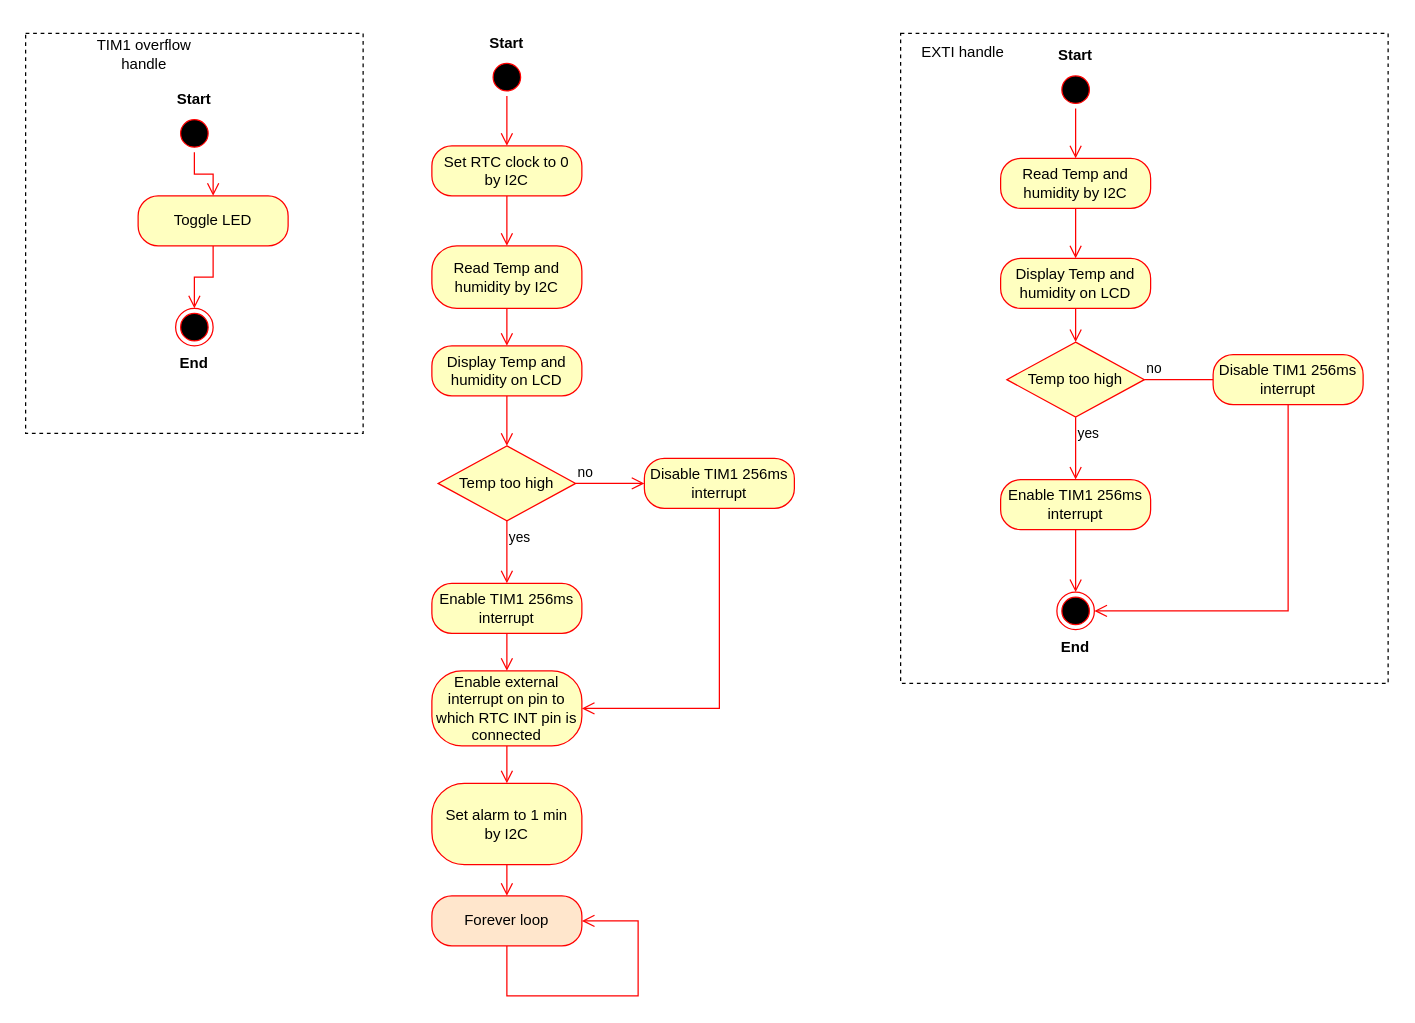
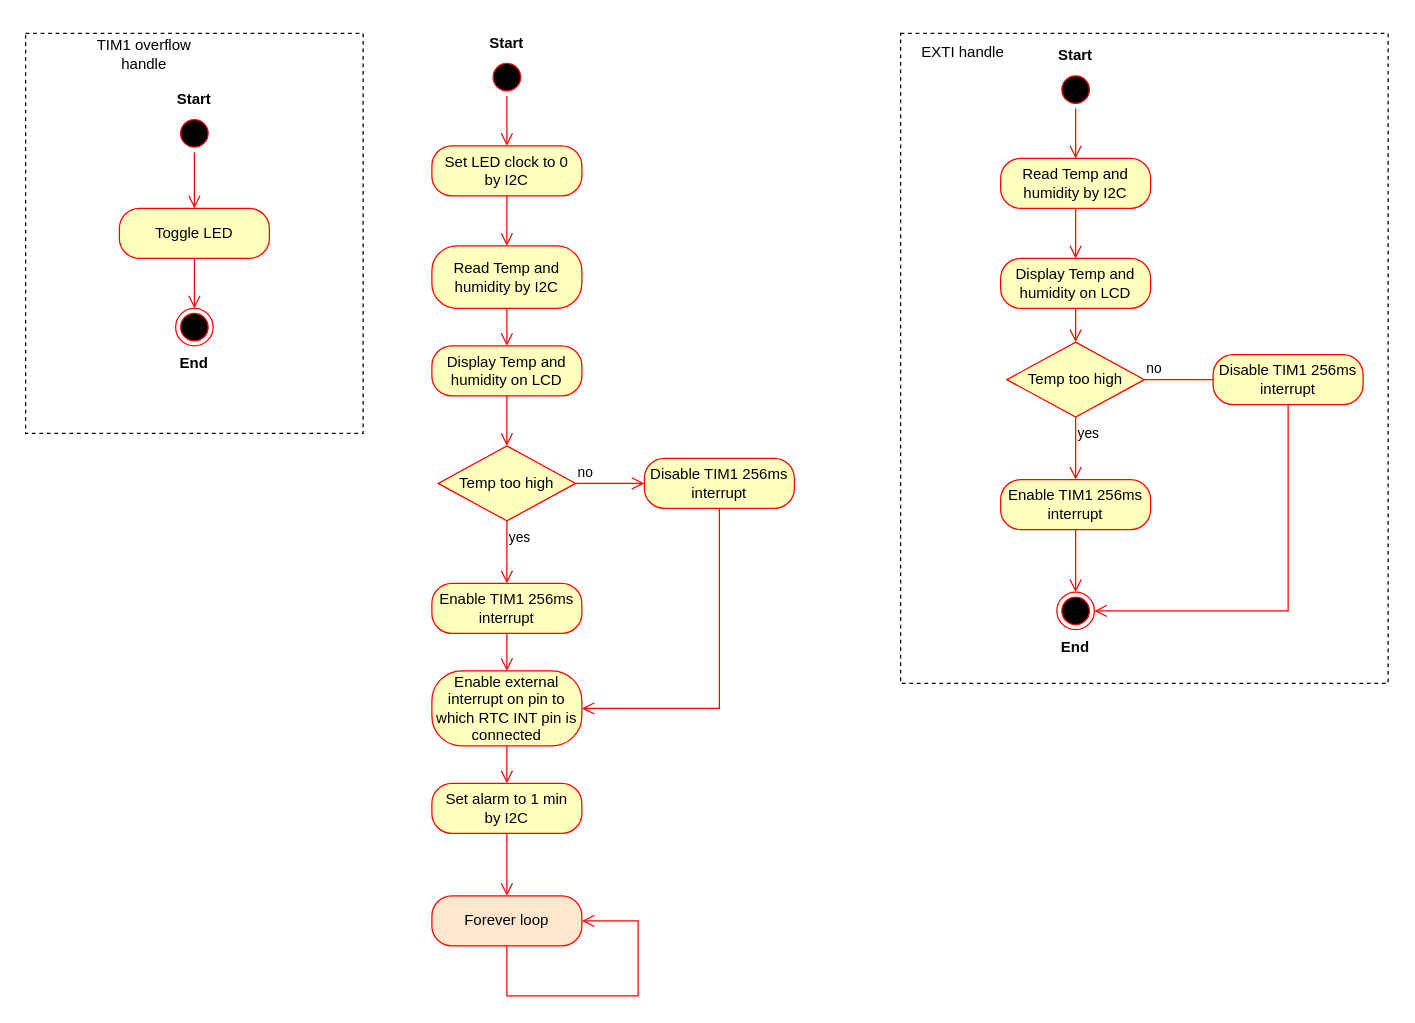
node "Set RTC clock to 0 by I2C": label "Set RTC clock to 0 by I2C" -> "Set LED clock to 0 by I2C"
node "Toggle LED": moved (213, 221) -> (194, 233)
node "Set alarm to 1 min by I2C": size 150x81 -> 150x50
